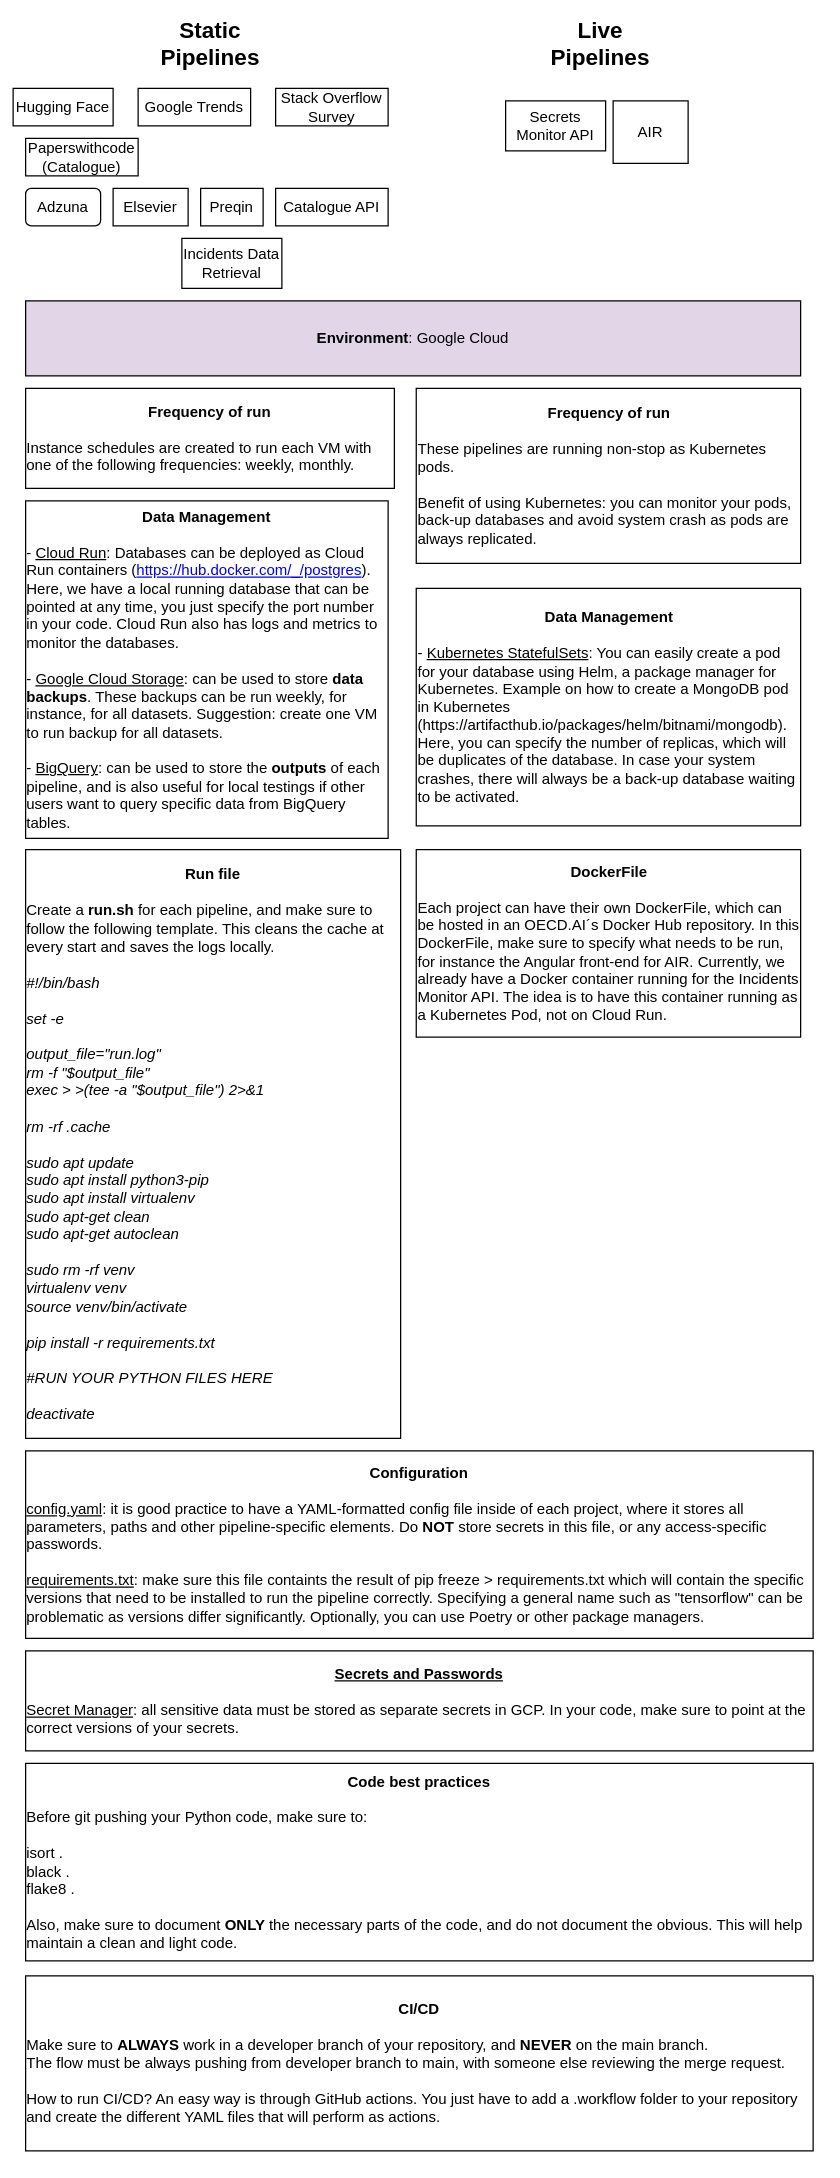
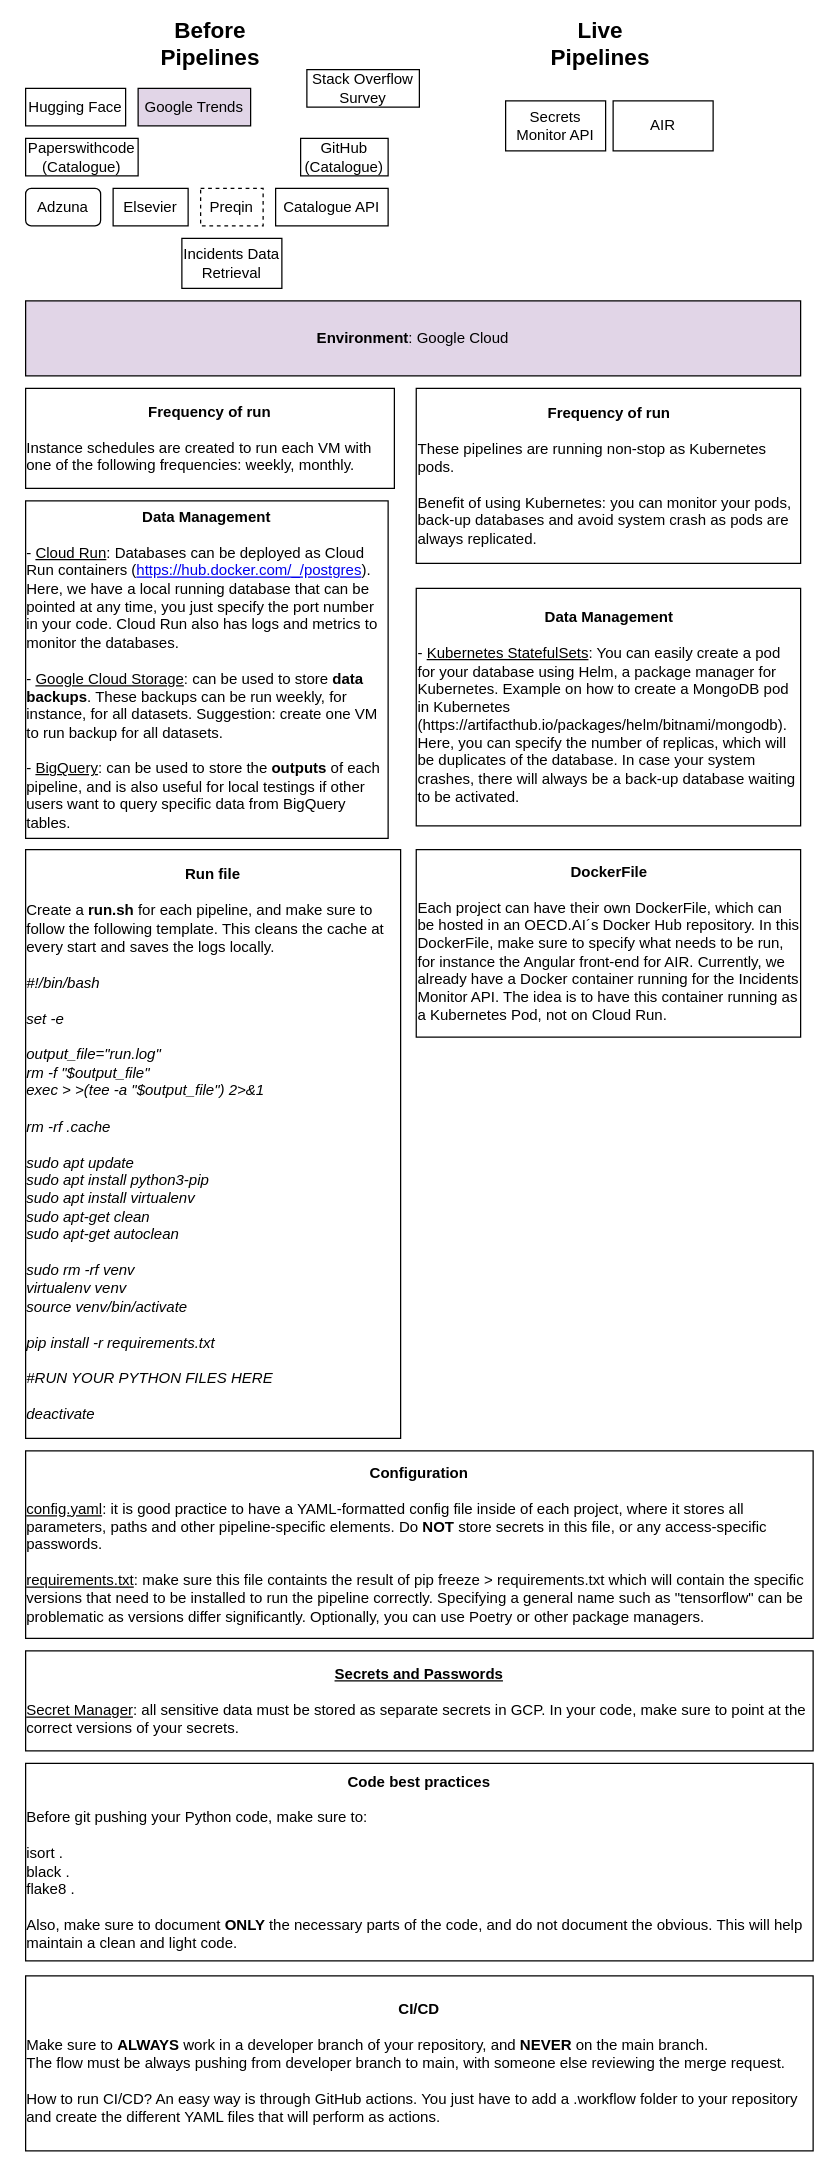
node "Static Pipelines": label "Static Pipelines" -> "Before Pipelines"
node "Hugging Face": moved (63, 107) -> (76, 107)
node "Google Trends": fillcolor #ffffff -> #e1d5e7
node "Stack Overflow Survey": moved (332, 107) -> (363, 88)
node "AIR": size 75x63 -> 100x50
node "GitHub (Catalogue)": added
node "Preqin": style solid -> dashed
